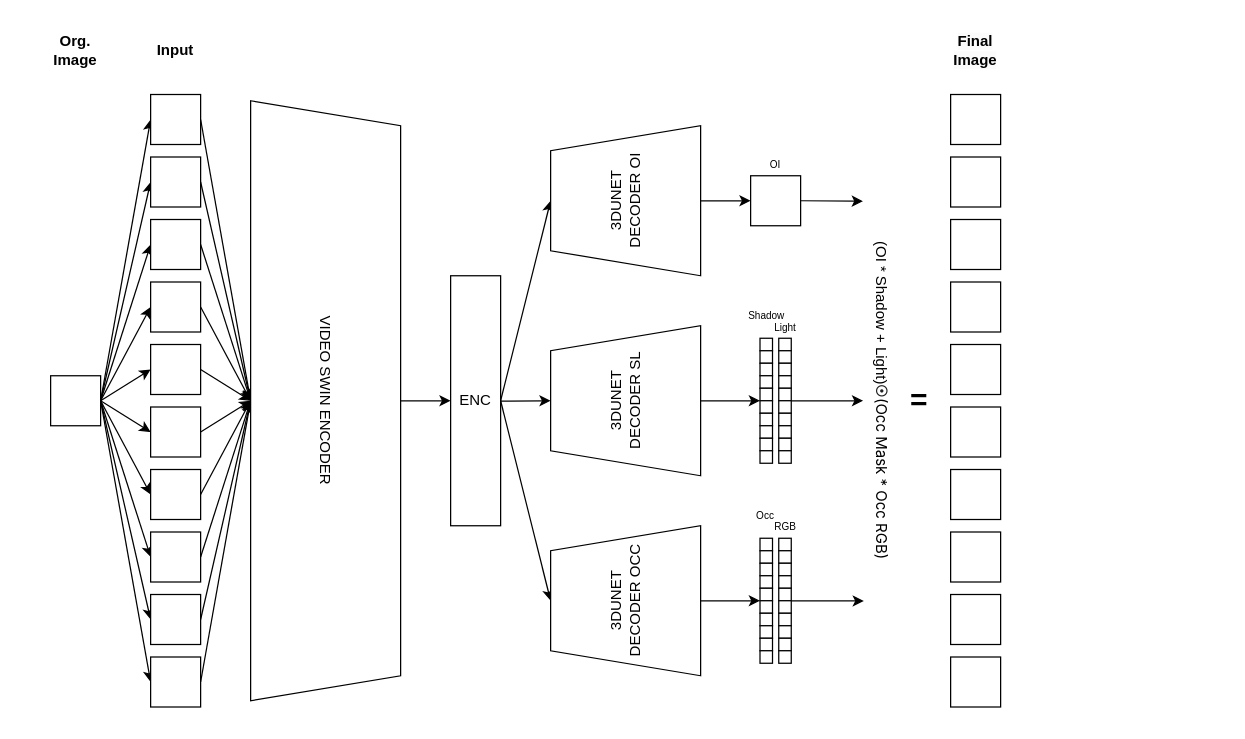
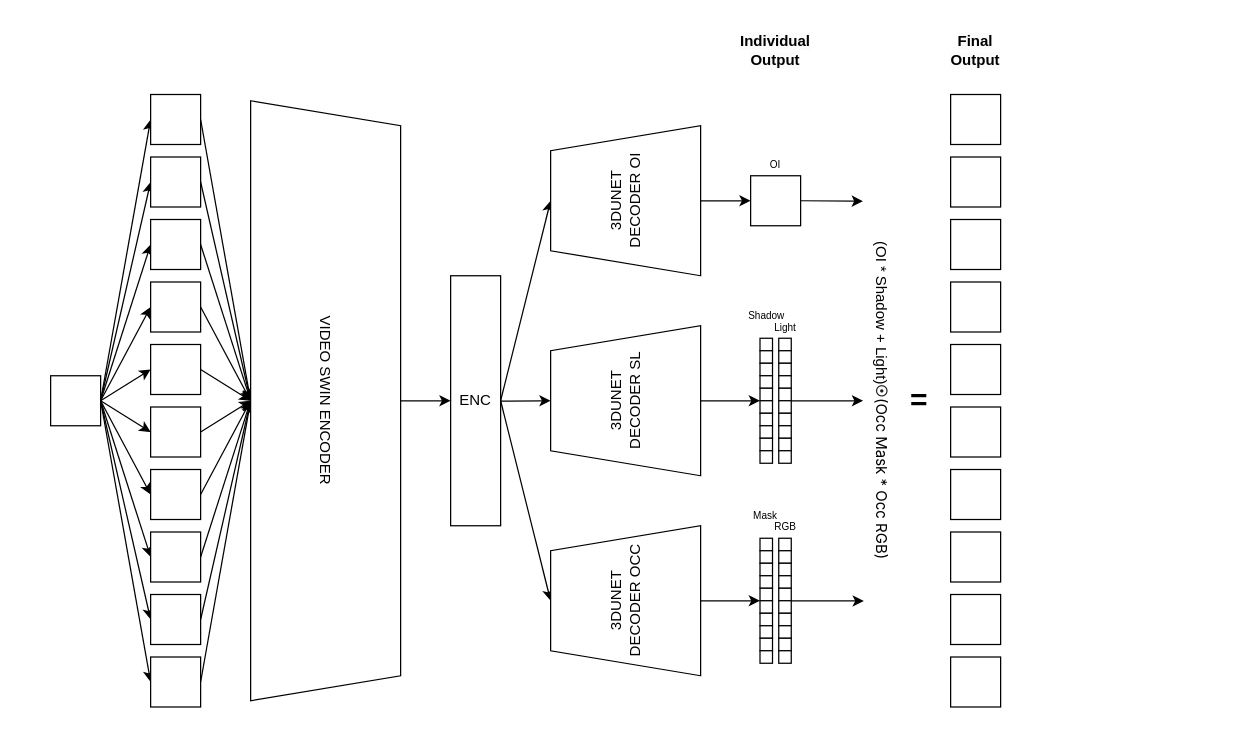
node "Org. Image": removed
node "Input": removed
node "Individual Output": added
node "Final Image": label "Final Image" -> "Final Output"
node "Occ": label "Occ" -> "Mask"
